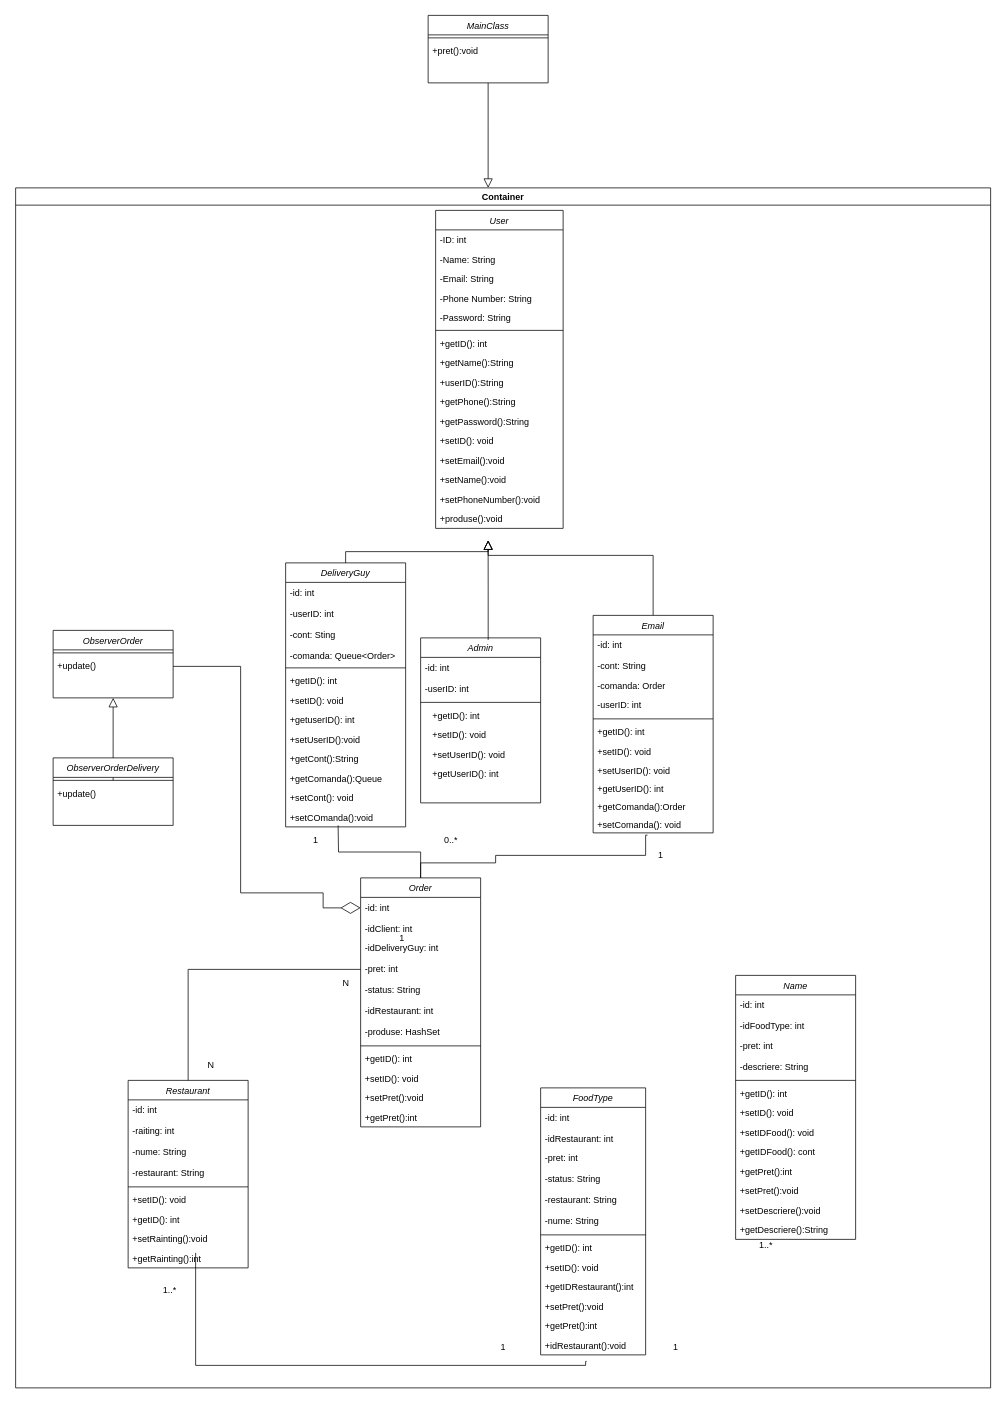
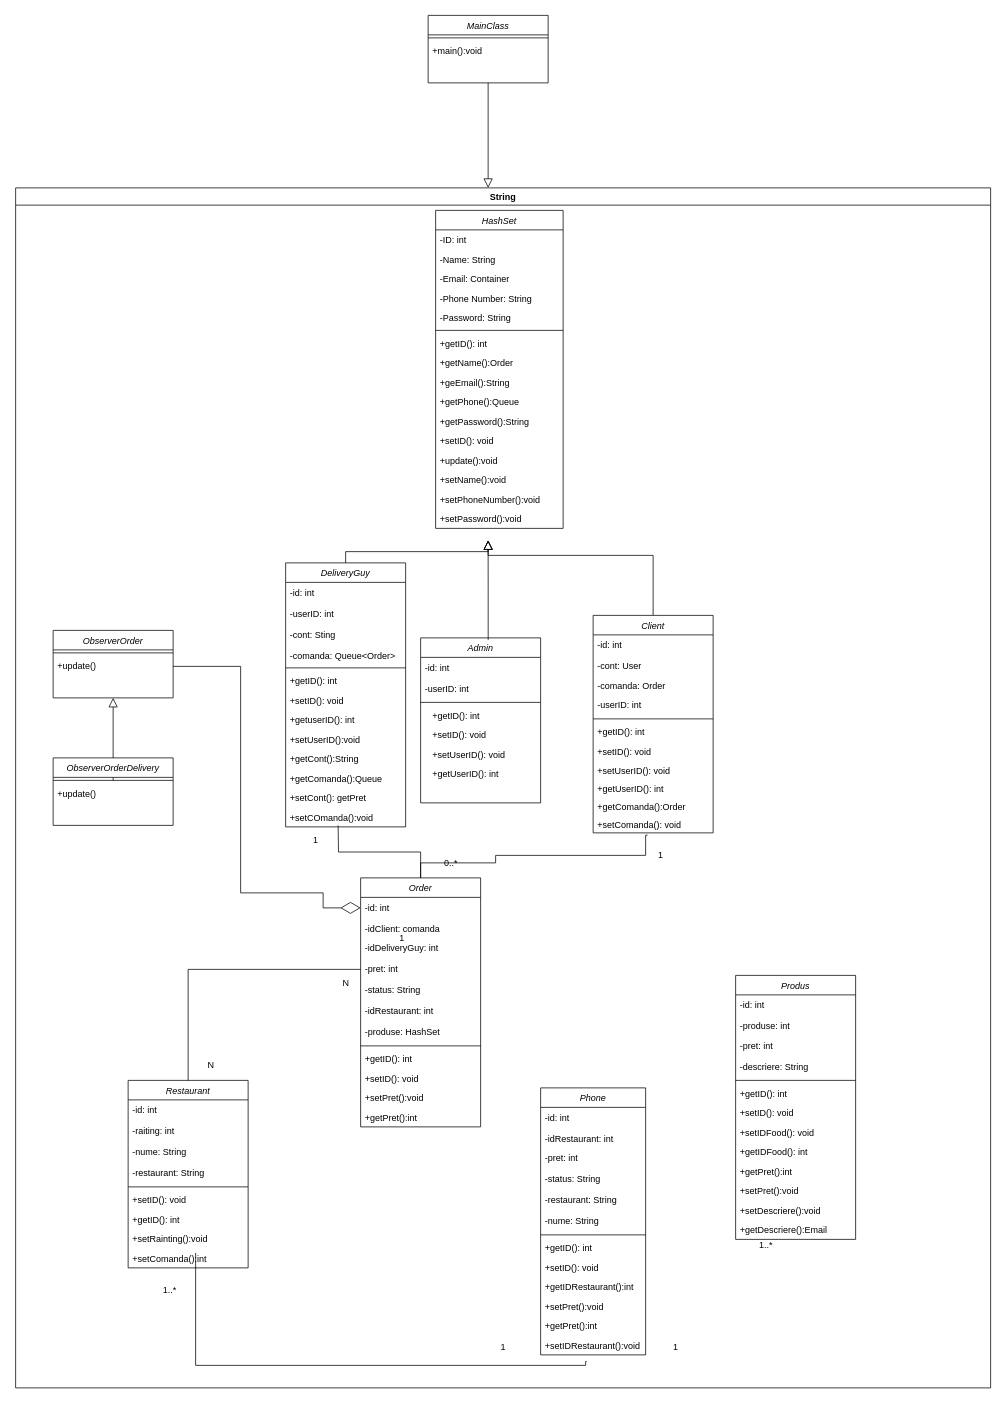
node "+pret():void": label "+pret():void" -> "+main():void"
node "Container": label "Container" -> "String"
node "User": label "User" -> "HashSet"
node "-Email: String": label "-Email: String" -> "-Email: Container"
node "+getName():String": label "+getName():String" -> "+getName():Order"
node "+userID():String": label "+userID():String" -> "+geEmail():String"
node "+getPhone():String": label "+getPhone():String" -> "+getPhone():Queue"
node "+setEmail():void": label "+setEmail():void" -> "+update():void"
node "+produse():void": label "+produse():void" -> "+setPassword():void"
node "Email": label "Email" -> "Client"
node "-cont: String": label "-cont: String" -> "-cont: User"
node "+setCont(): void": label "+setCont(): void" -> "+setCont(): getPret"
node "0..*": moved (450, 840) -> (450, 863)
node "-idClient: int": label "-idClient: int" -> "-idClient: comanda"
node "Name": label "Name" -> "Produs"
node "-idFoodType: int": label "-idFoodType: int" -> "-produse: int"
node "FoodType": label "FoodType" -> "Phone"
node "+getIDFood(): cont": label "+getIDFood(): cont" -> "+getIDFood(): int"
node "+getDescriere():String": label "+getDescriere():String" -> "+getDescriere():Email"
node "+getRainting():int": label "+getRainting():int" -> "+setComanda():int"
node "+idRestaurant():void": label "+idRestaurant():void" -> "+setIDRestaurant():void"
